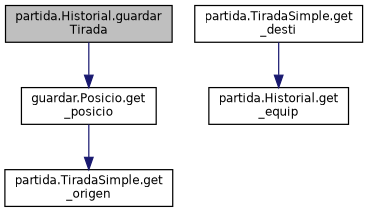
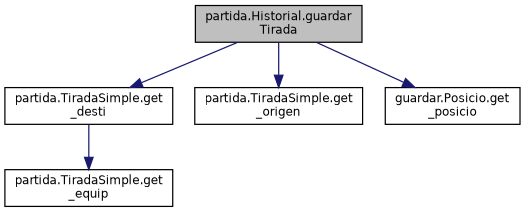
edge "partida.Historial.guardar Tirada" -> "partida.TiradaSimple.get _desti": added
node "partida.Historial.get _equip": label "partida.Historial.get _equip" -> "partida.TiradaSimple.get _equip"
edge "guardar.Posicio.get _posicio" -> "partida.TiradaSimple.get _origen": now "partida.Historial.guardar Tirada" -> "partida.TiradaSimple.get _origen"
